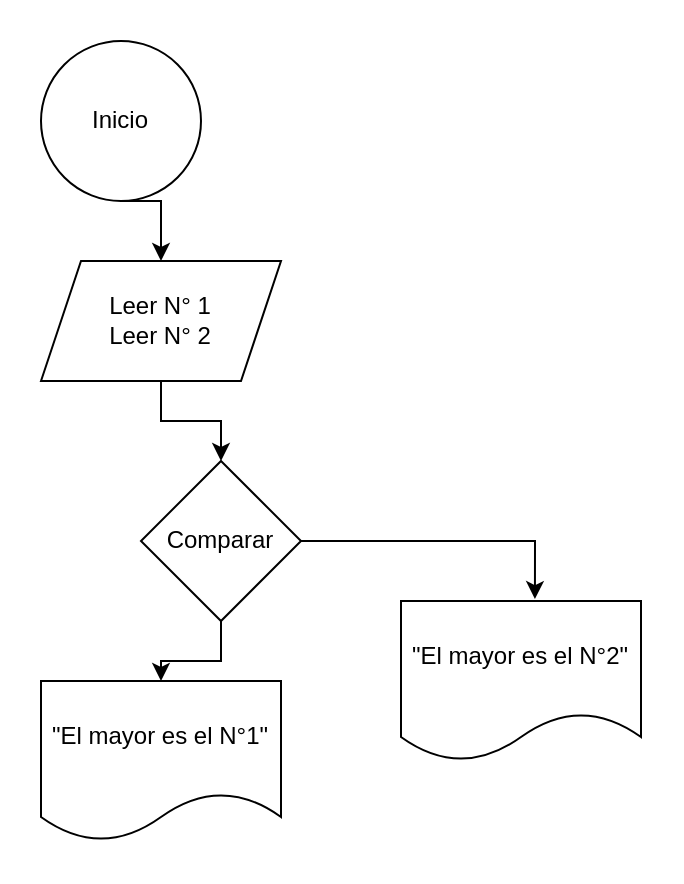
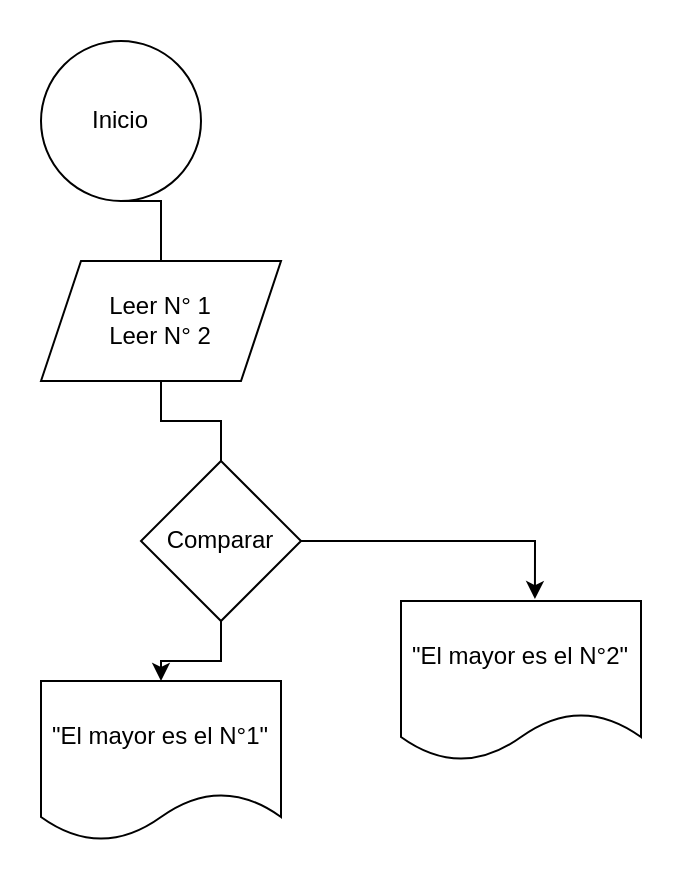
edge "Inicio" -> "Leer N° 1 Leer N° 2": arrowhead classic -> none
edge "Leer N° 1 Leer N° 2" -> "Comparar": arrowhead classic -> none
